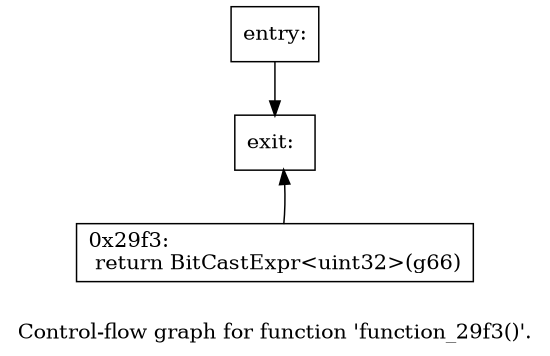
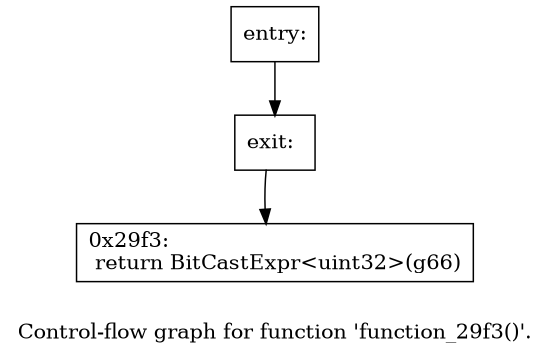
edge "0x29f3:" -> "exit:": reversed
